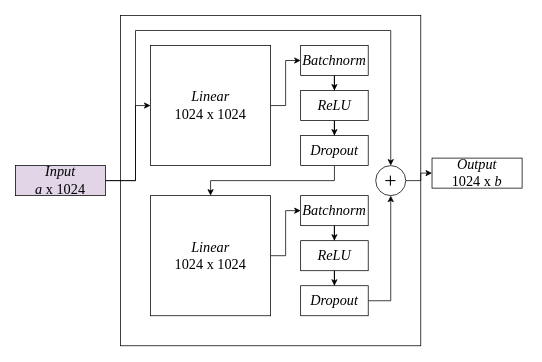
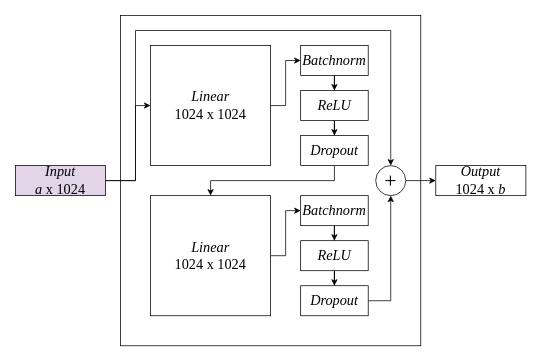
node "Output 1024 x b": moved (477, 173) -> (480, 180)
